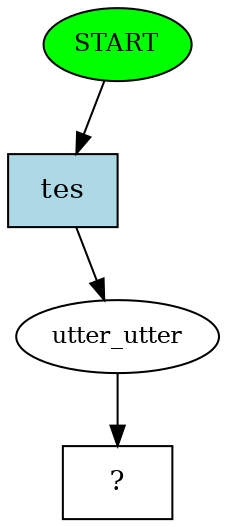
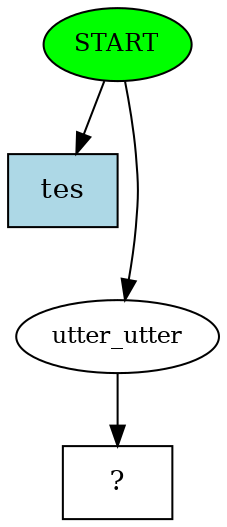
edge "tes" -> "utter_utter": now "START" -> "utter_utter"
